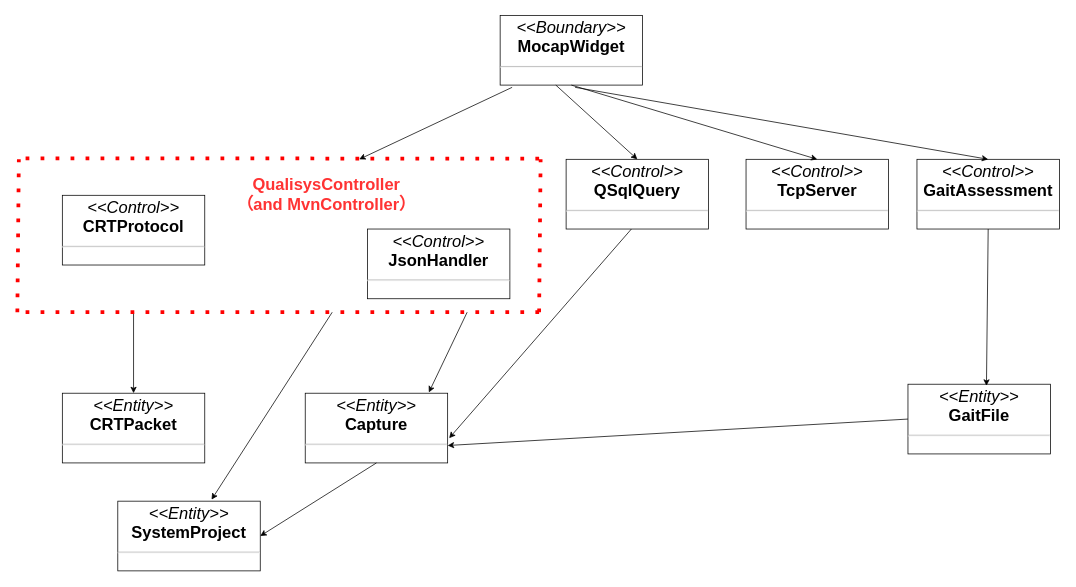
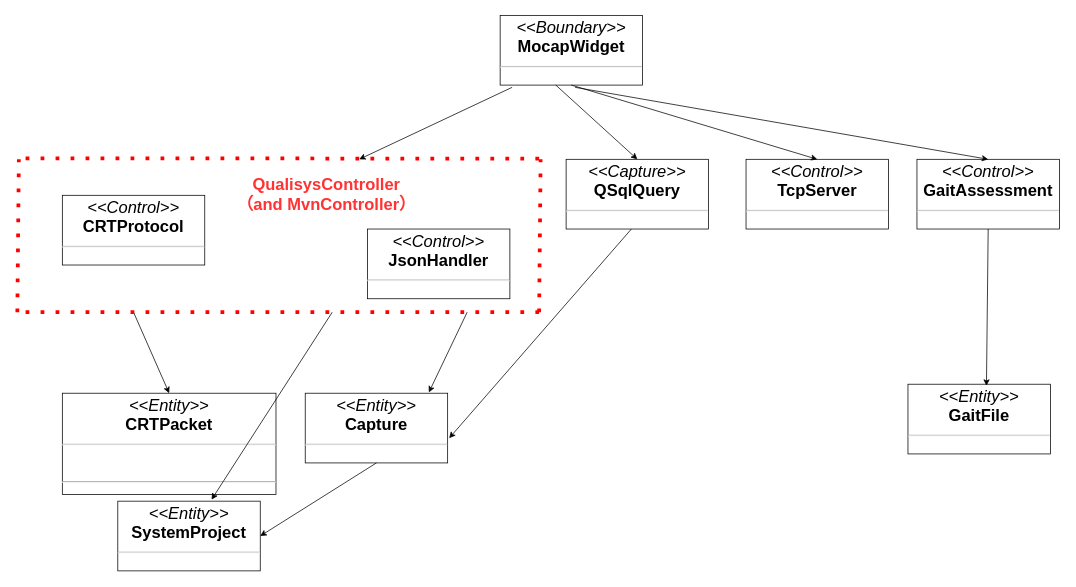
node "<<Control>>QSqlQuery": label "<<Control>>QSqlQuery" -> "<<Capture>>QSqlQuery"
node "<<Entity>>CRTPacket": size 143x70 -> 214x101
edge "<<Entity>>GaitFile" -> "<<Entity>>Capture": removed
